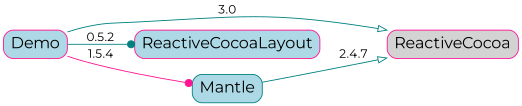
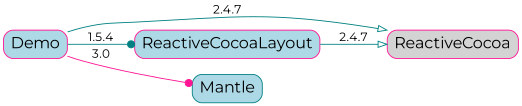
edge "Demo" -> "ReactiveCocoa": label " 3.0 " -> " 2.4.7 "
edge "Demo" -> "ReactiveCocoaLayout": label " 0.5.2 " -> " 1.5.4 "
edge "Demo" -> "Mantle": label " 1.5.4 " -> " 3.0 "
edge "Mantle" -> "ReactiveCocoa": now "ReactiveCocoaLayout" -> "ReactiveCocoa"
